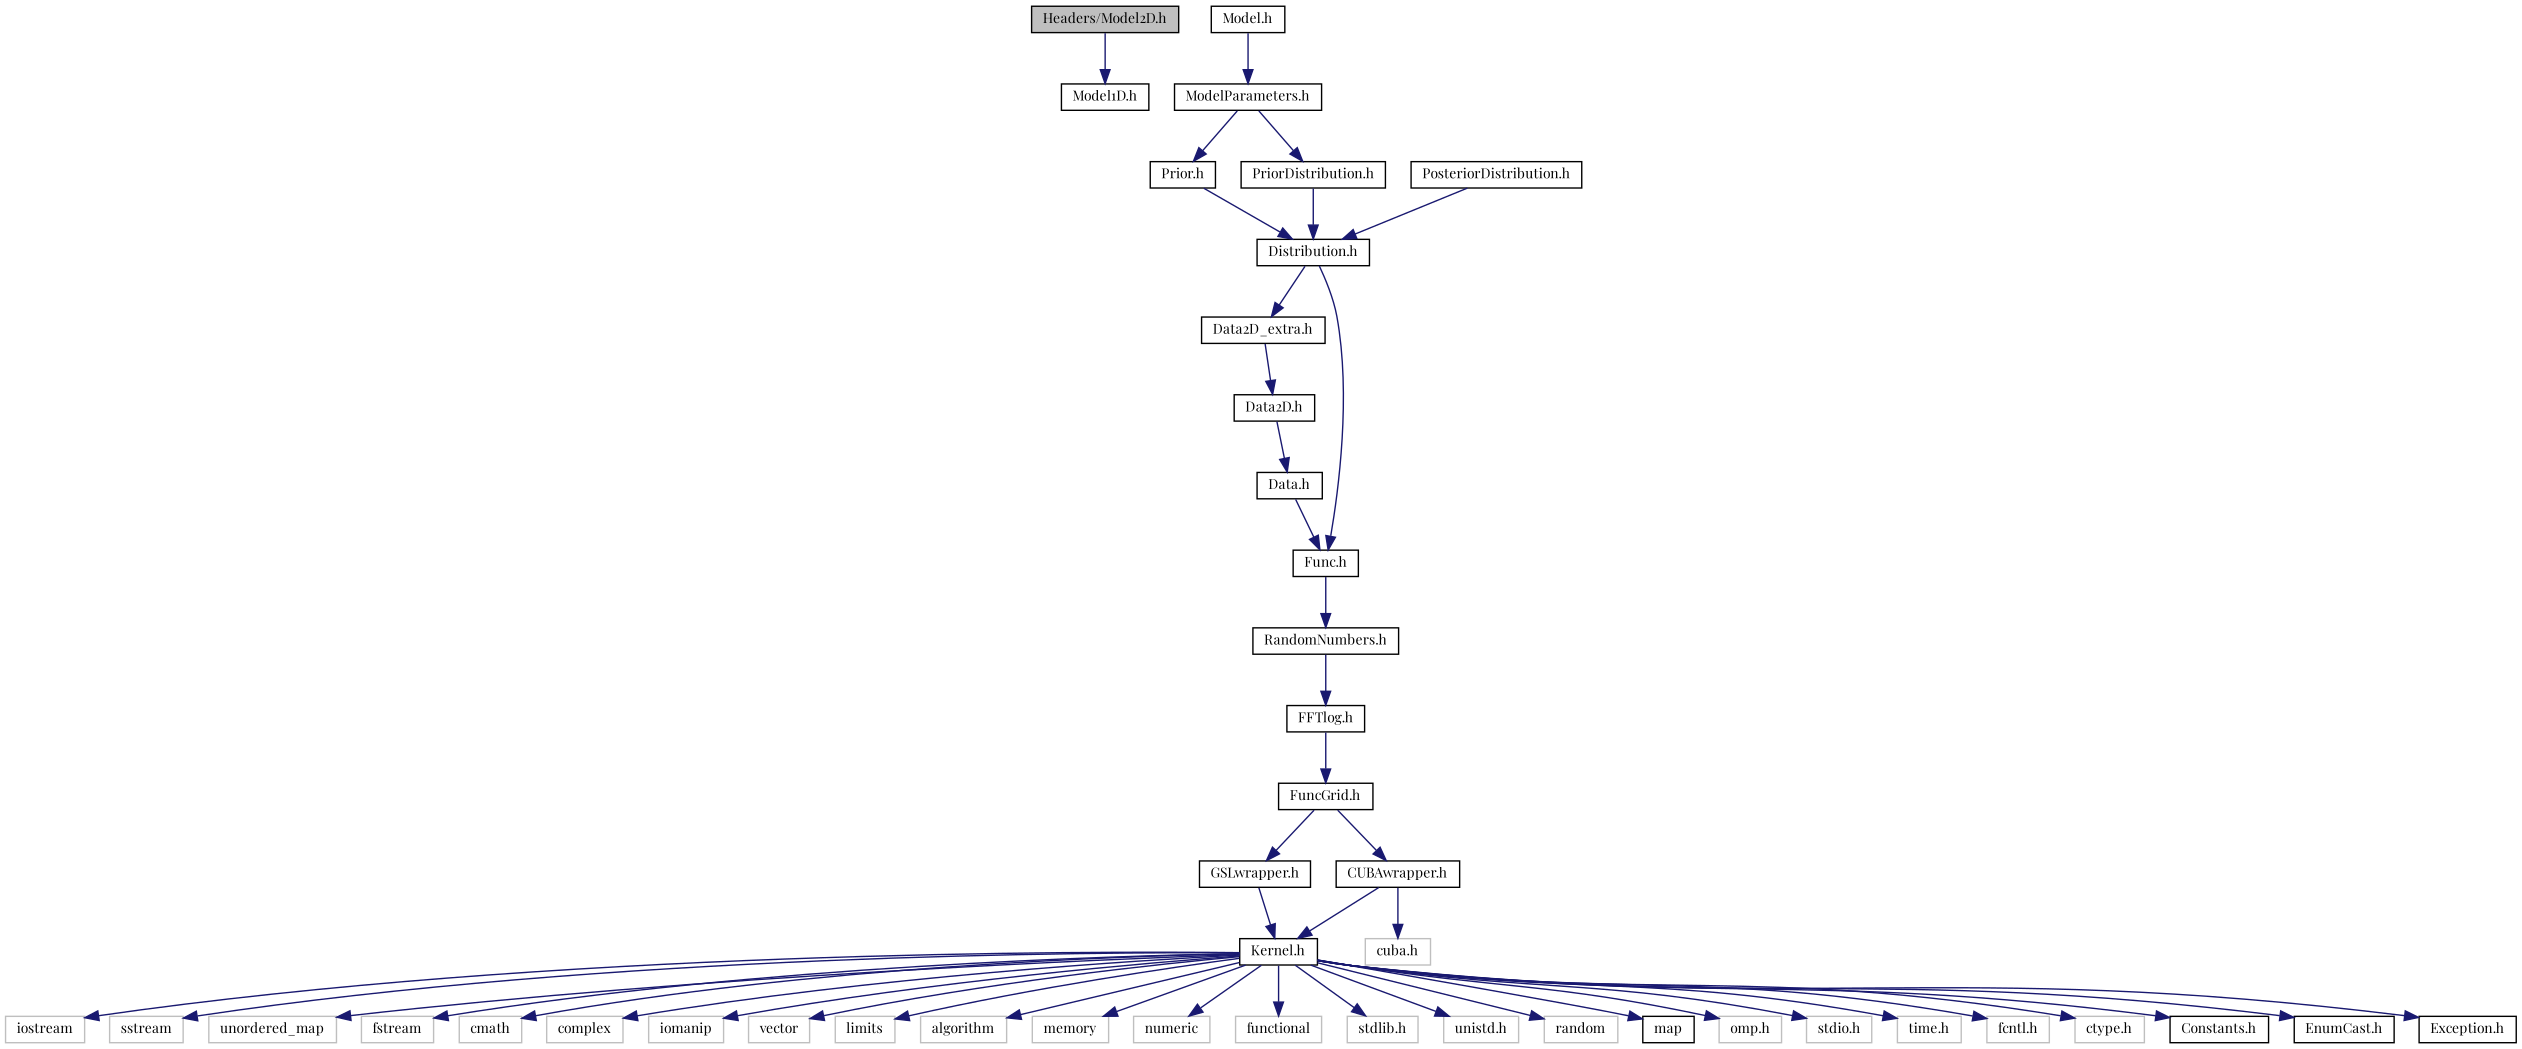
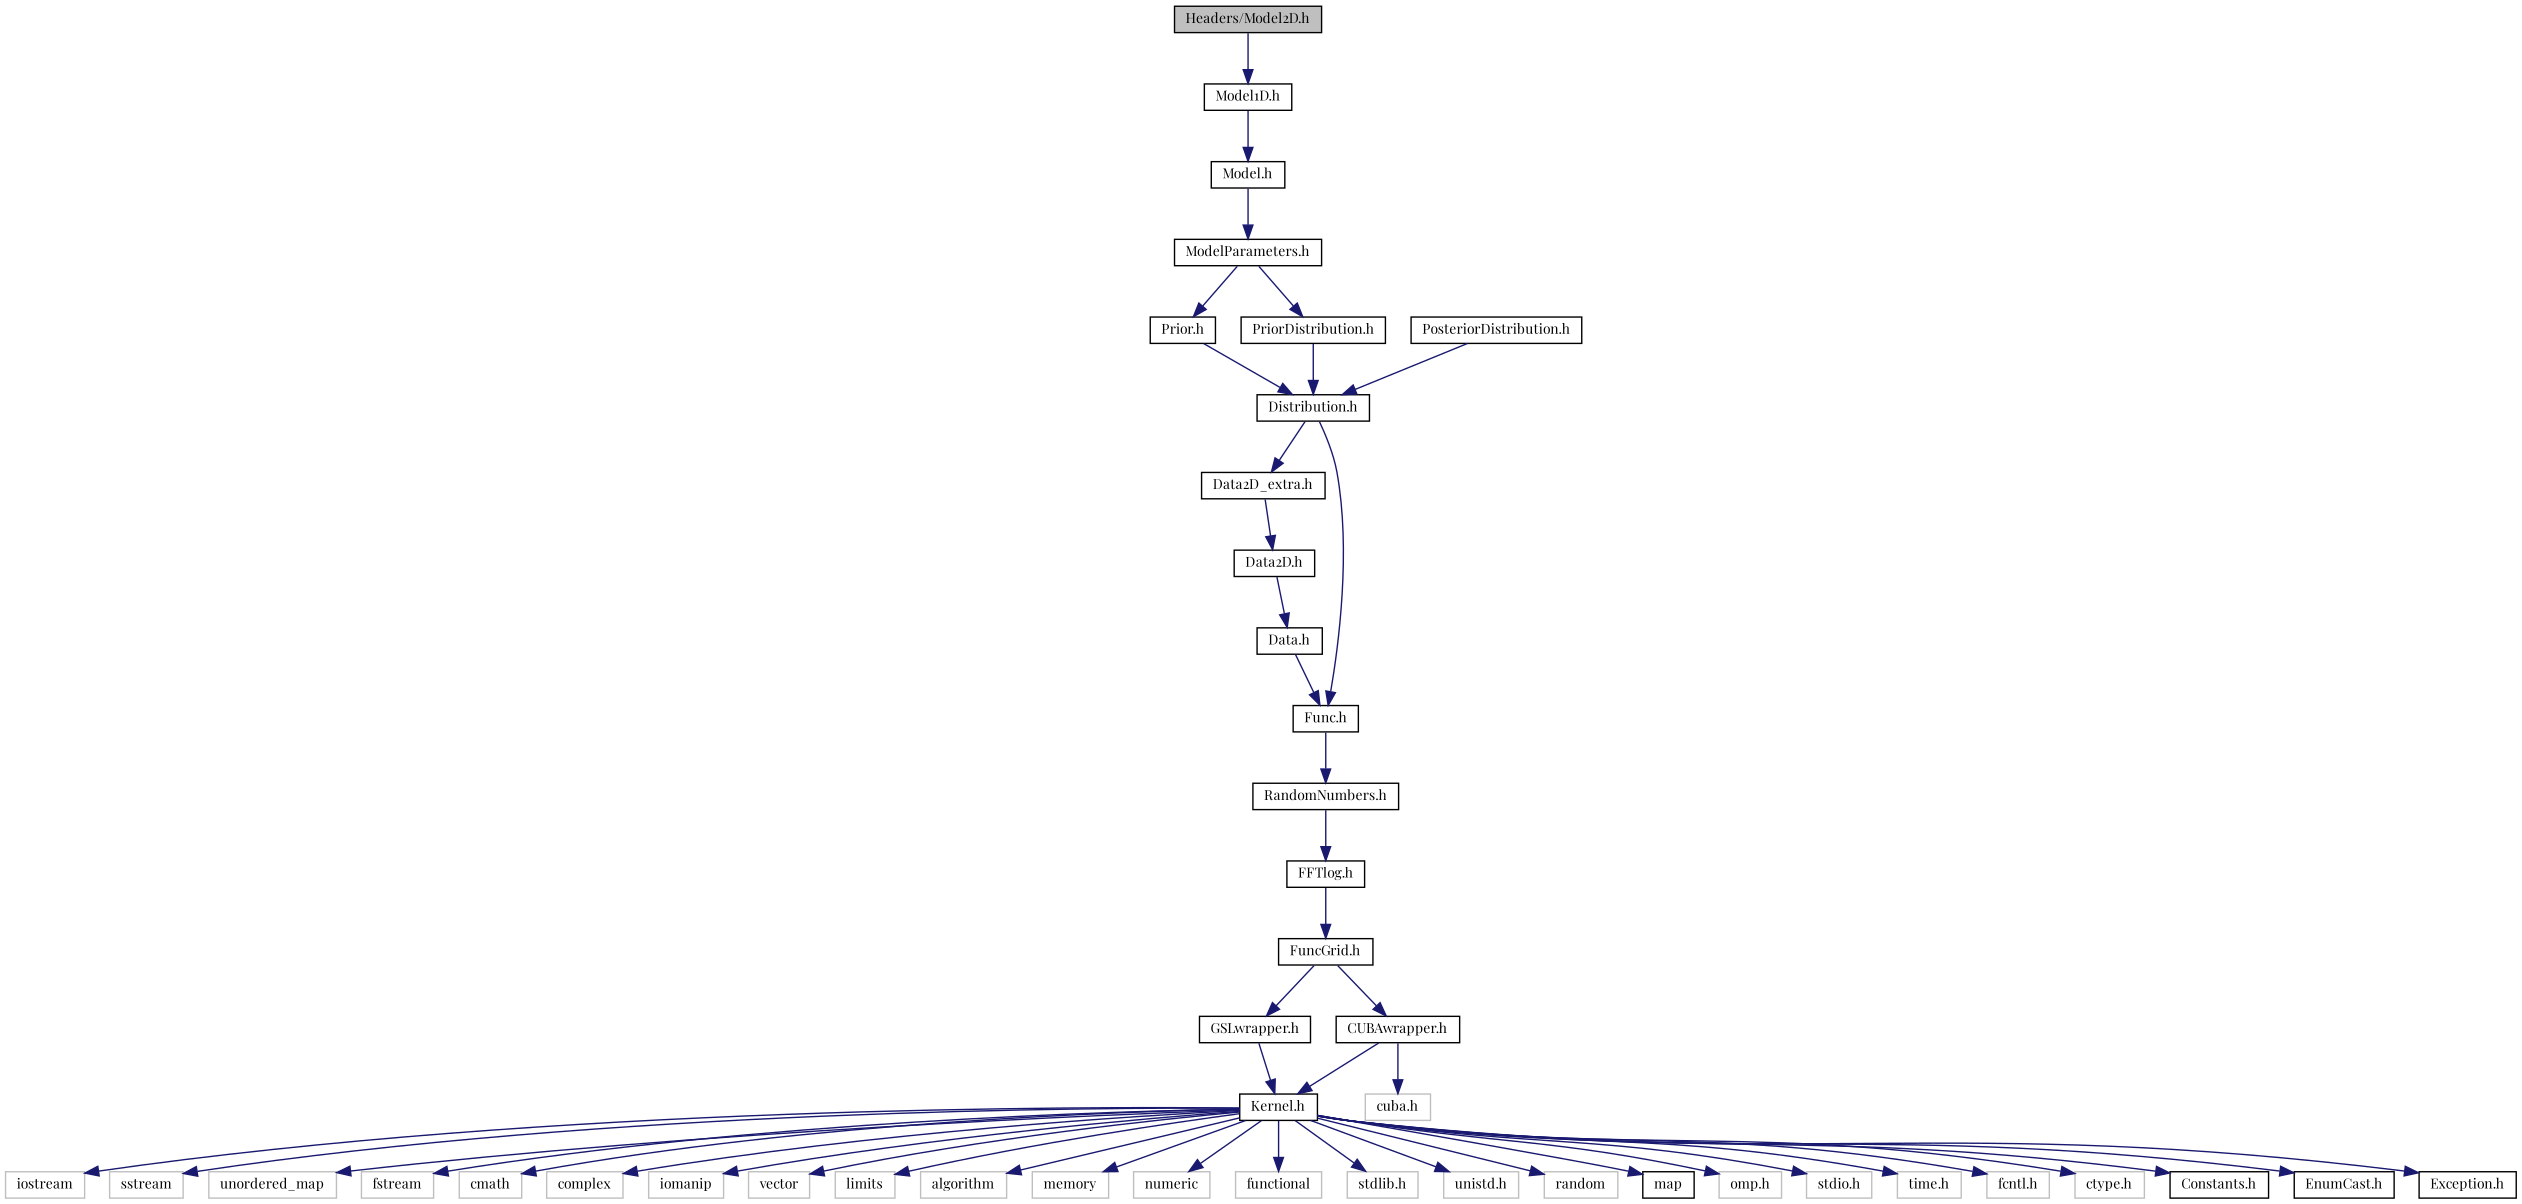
edge "Model1D.h" -> "Model.h": added
